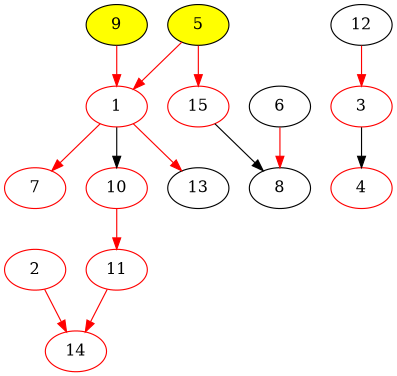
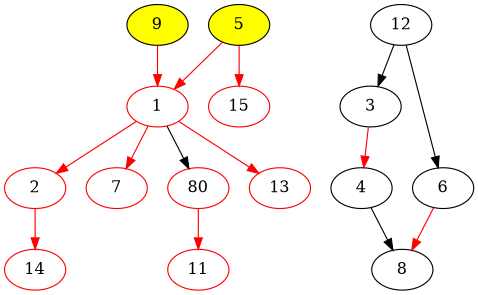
edge "12" -> "3": color red -> black
edge "12" -> "6": added
node "3": color red -> black
edge "3" -> "4": color black -> red
edge "15" -> "8": now "4" -> "8"
edge "1" -> "2": added
node "10": label "10" -> "80"
node "13": color black -> red
node "4": color red -> black
edge "11" -> "14": removed
